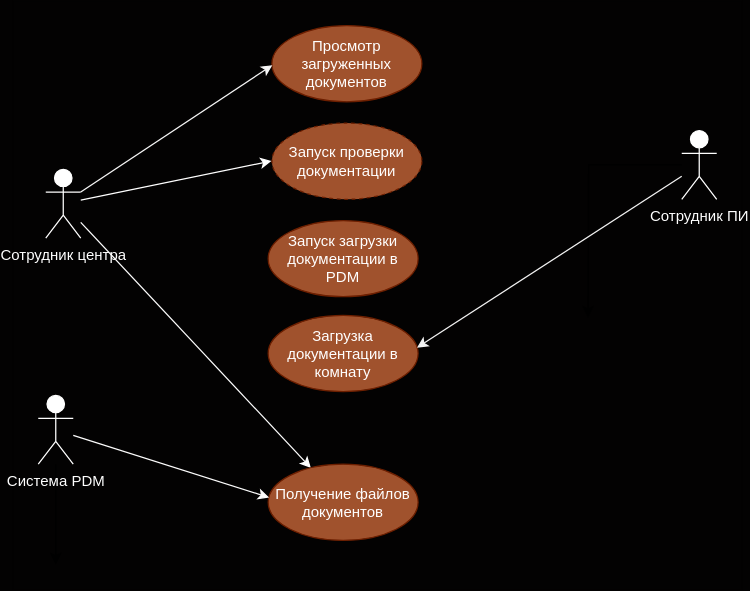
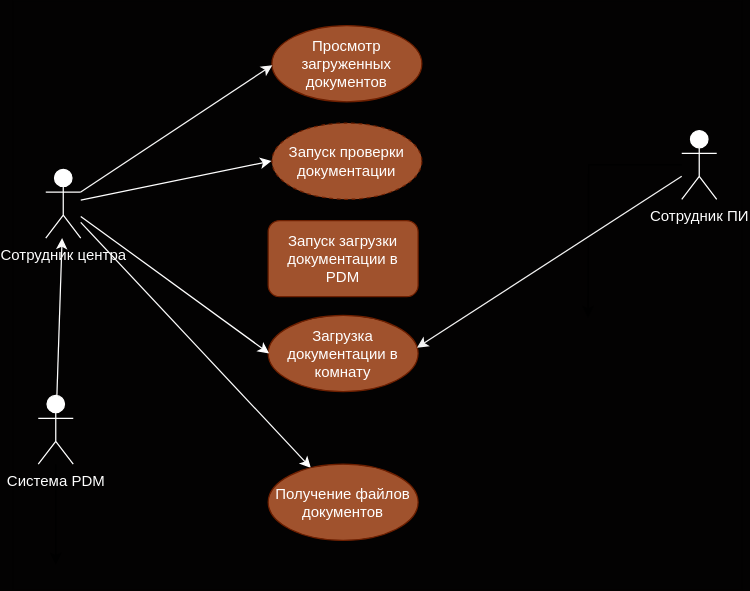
node "Запуск загрузки документации в PDM": shape ellipse -> rounded rectangle
edge "Сотрудник центра" -> "Загрузка документации в комнату": added
edge "Система PDM" -> "Получение файлов документов": now "Система PDM" -> "Сотрудник центра"
